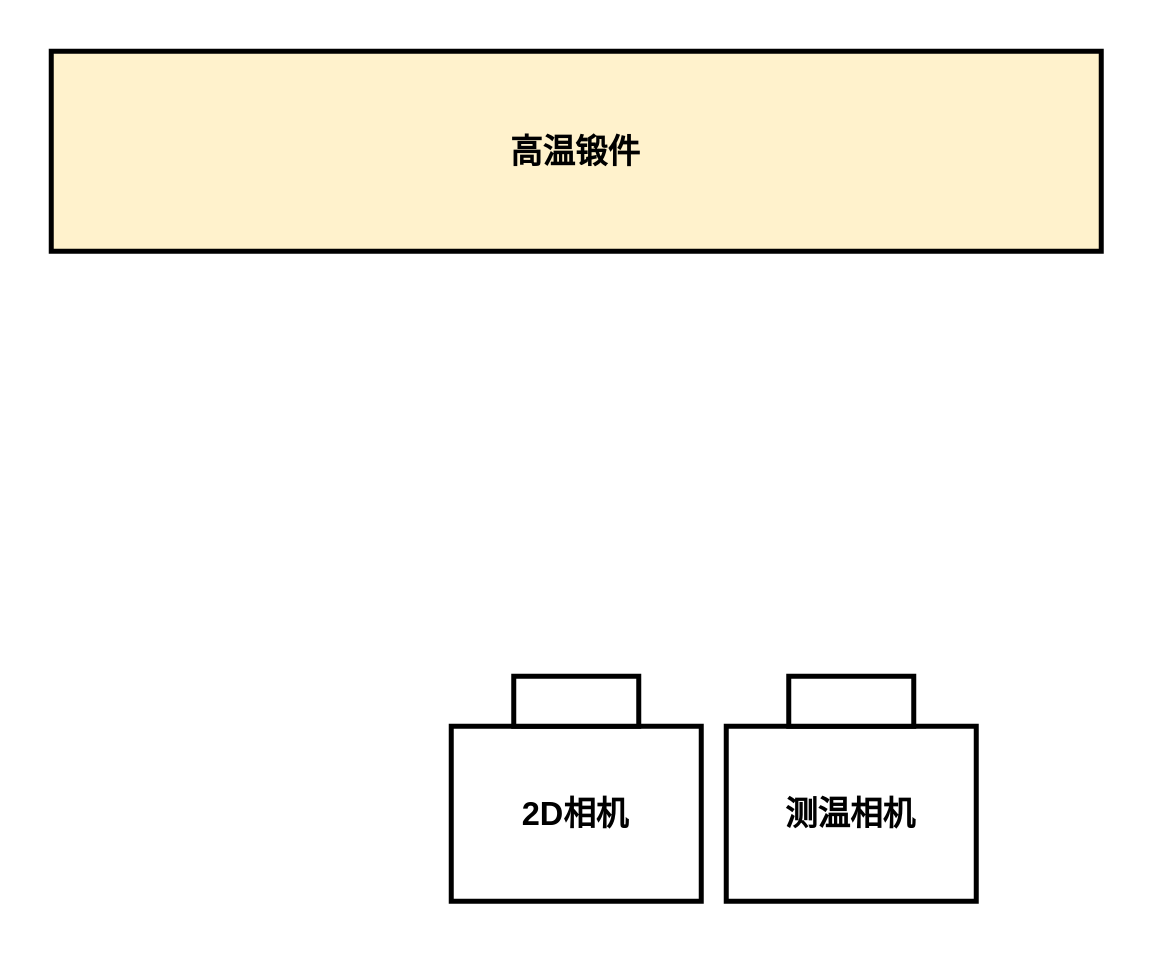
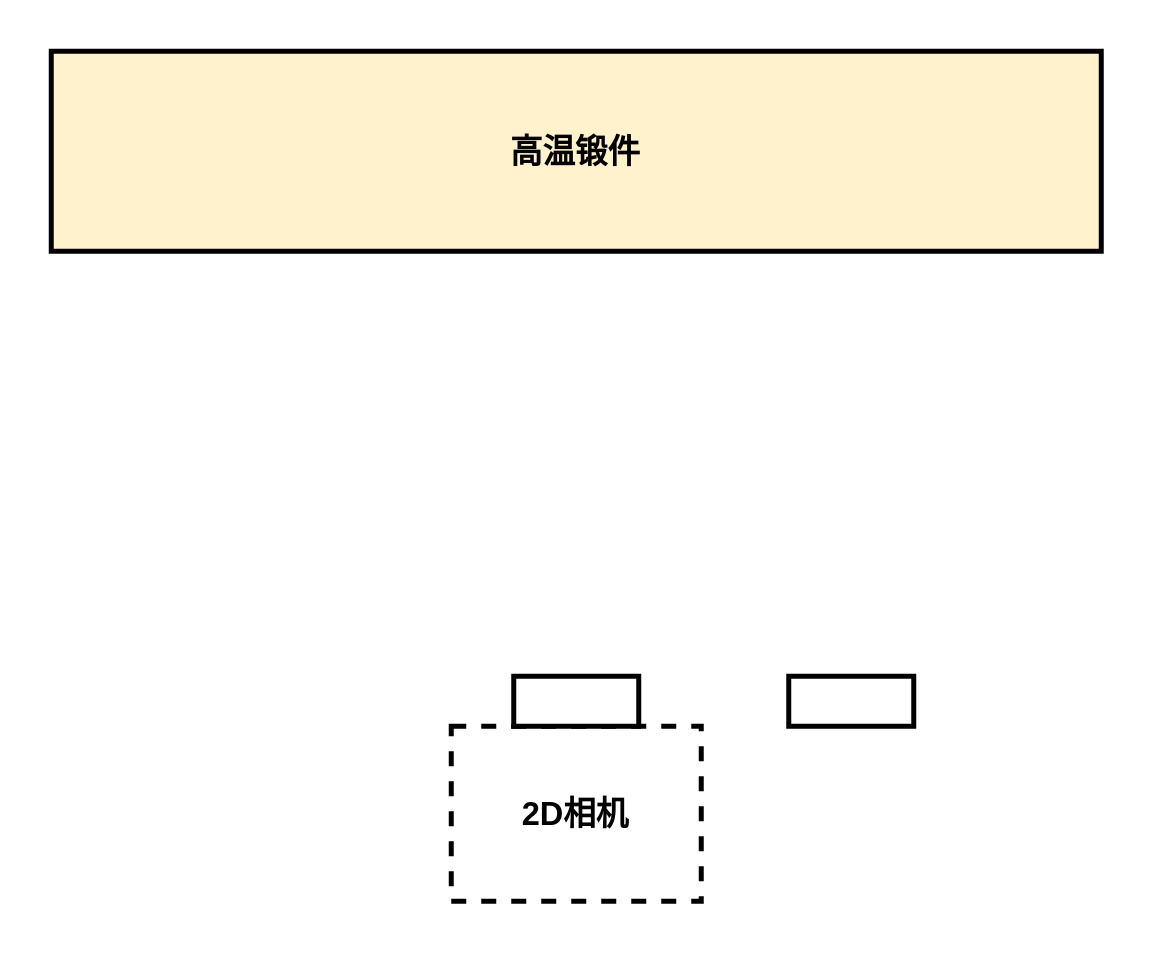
node "2D相机": style solid -> dashed
node "测温相机": removed
